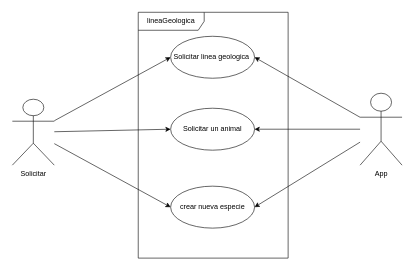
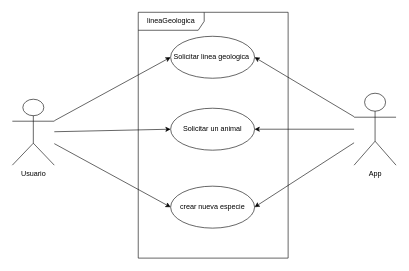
node "App": moved (381, 129) -> (375, 129)
node "Solicitar": label "Solicitar" -> "Usuario"
